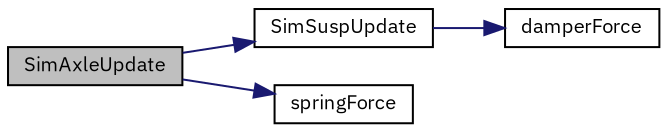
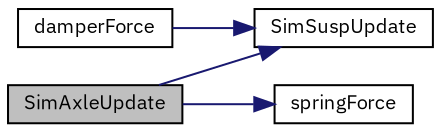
edge "SimSuspUpdate" -> "damperForce": reversed
